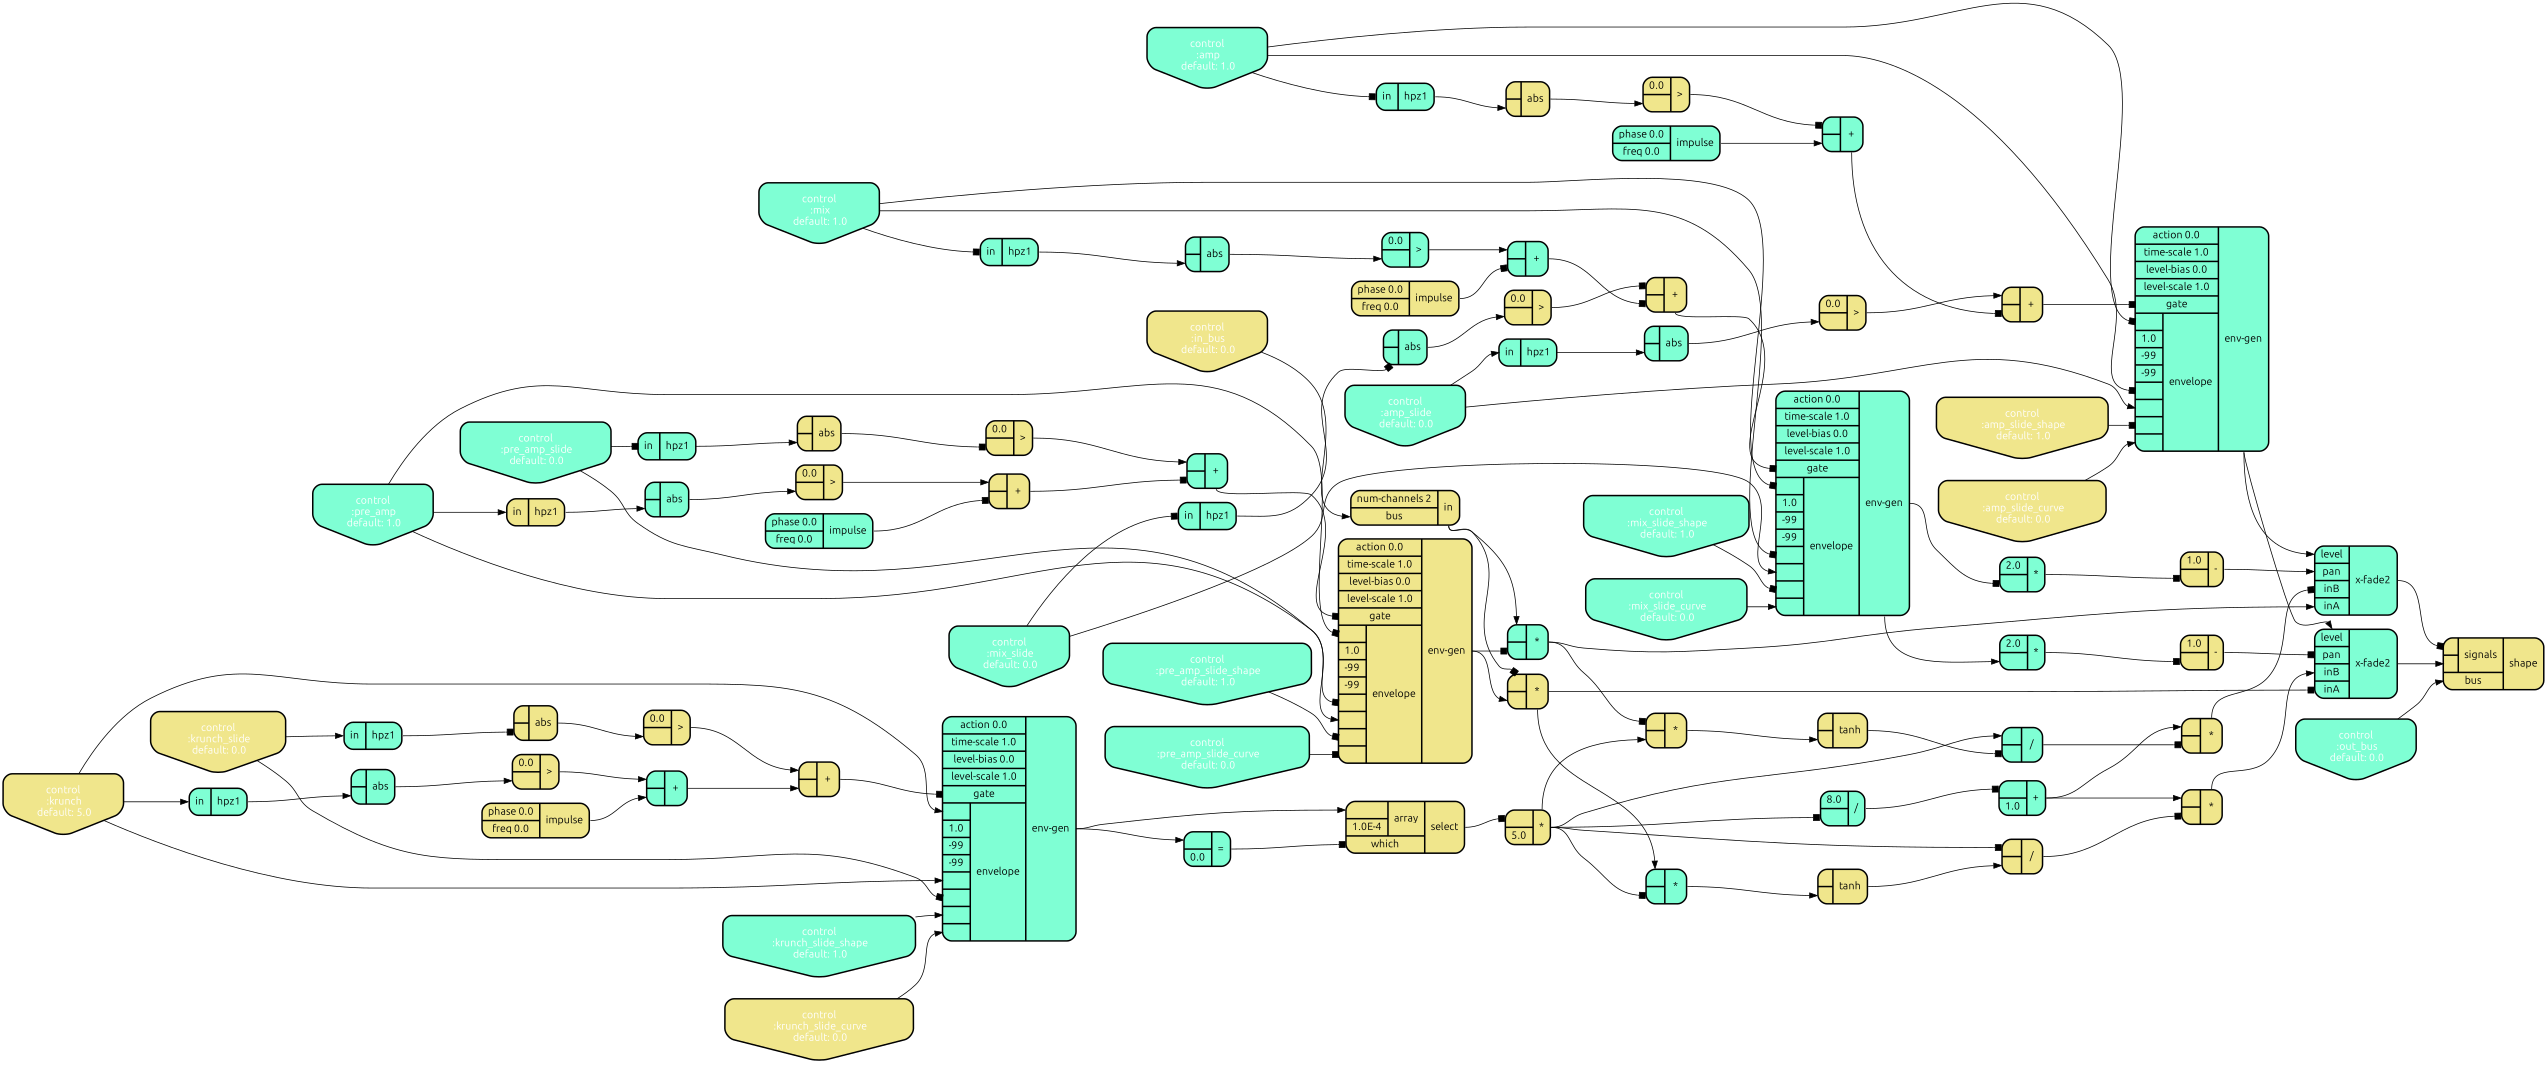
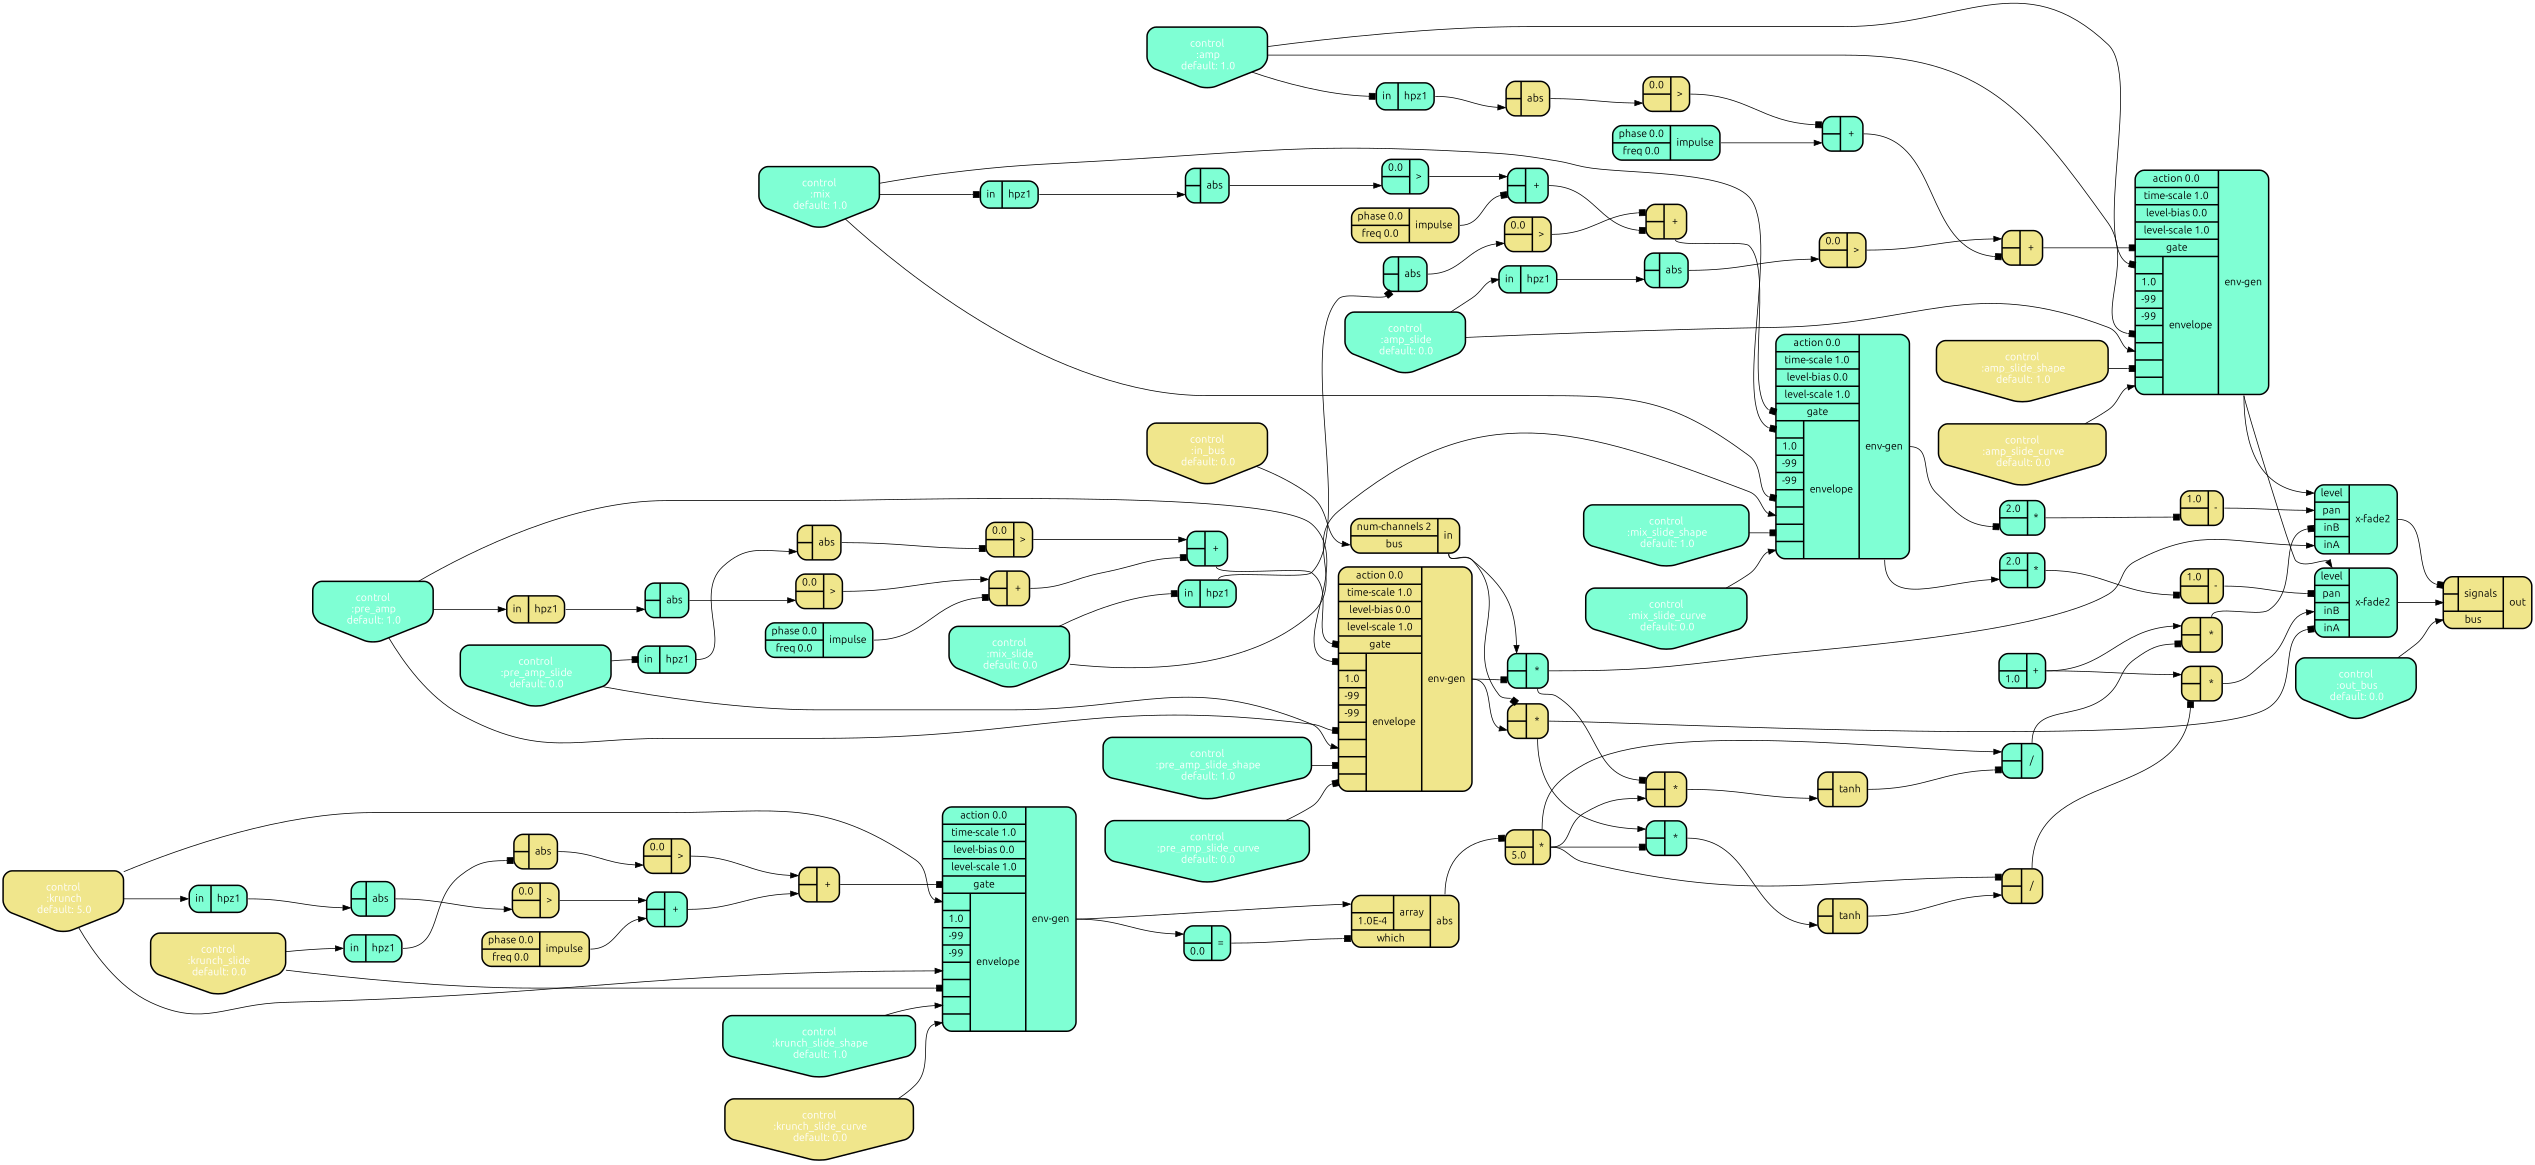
node "signals": text "shape" -> "out"
node "8.0": removed
node "1.0E-4": text "select" -> "abs"
